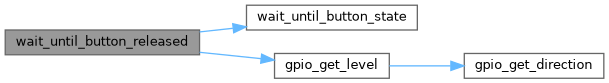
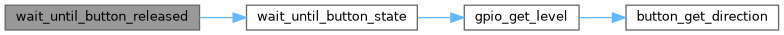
edge "wait_until_button_released" -> "gpio_get_level": now "wait_until_button_state" -> "gpio_get_level"
node "gpio_get_direction": label "gpio_get_direction" -> "button_get_direction"
